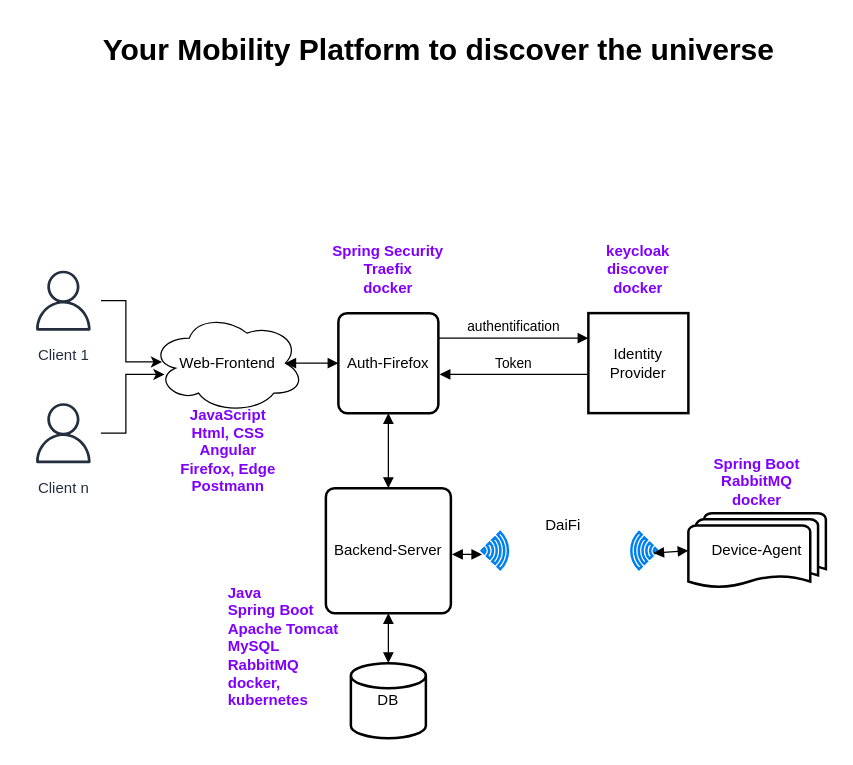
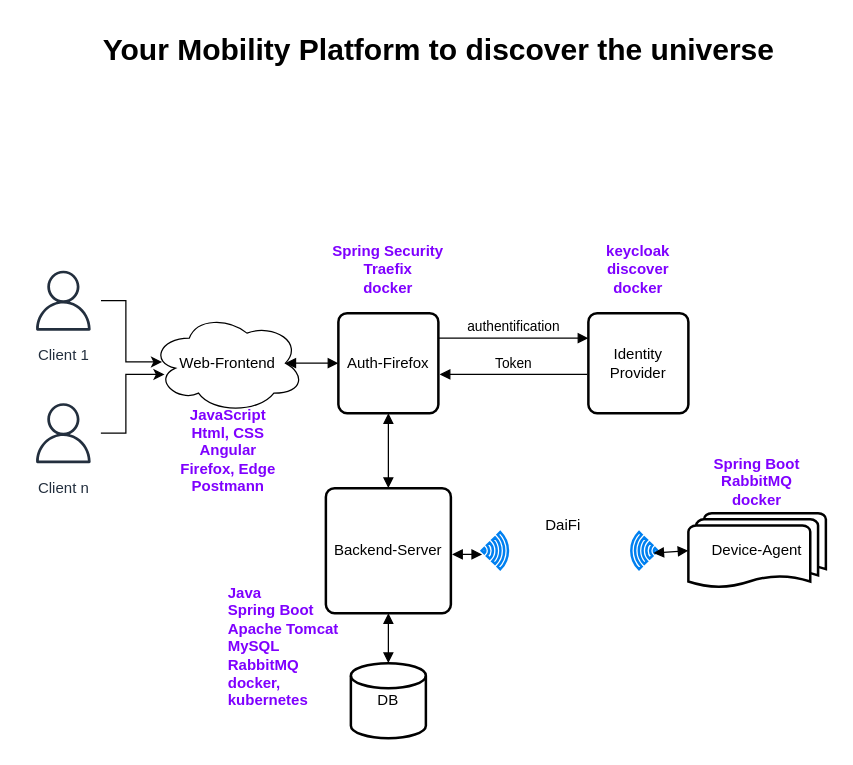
node "Identity Provider": shape rectangle -> rounded rectangle
